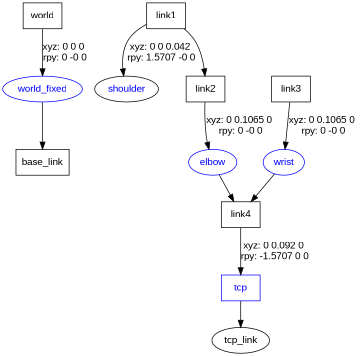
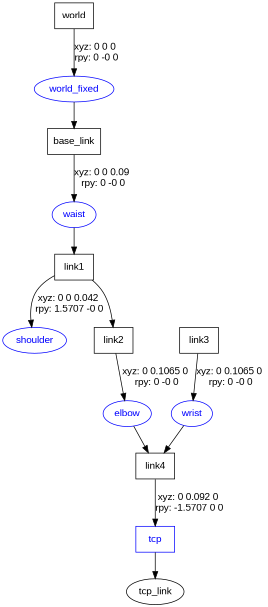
node "shoulder": color black -> blue
node "waist": added
